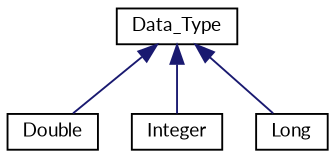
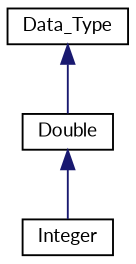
edge "Integer" -> "Data_Type": now "Integer" -> "Double"
node "Long": removed
